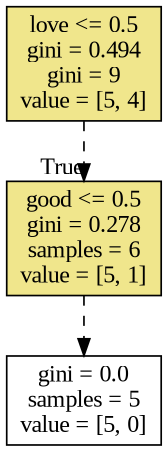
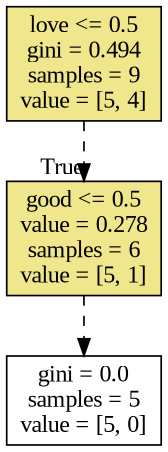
node "love <= 0.5 gini = 0.494 gini = 9 value = [5, 4]": label "love <= 0.5 gini = 0.494 gini = 9 value = [5, 4]" -> "love <= 0.5 gini = 0.494 samples = 9 value = [5, 4]"
node "good <= 0.5 gini = 0.278 samples = 6 value = [5, 1]": label "good <= 0.5 gini = 0.278 samples = 6 value = [5, 1]" -> "good <= 0.5 value = 0.278 samples = 6 value = [5, 1]"
